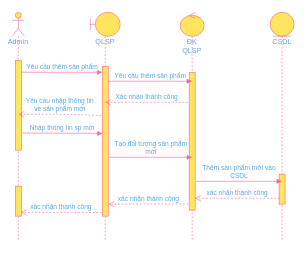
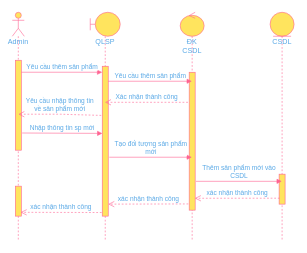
node "ĐK QLSP": label "ĐK QLSP" -> "ĐK CSDL"
